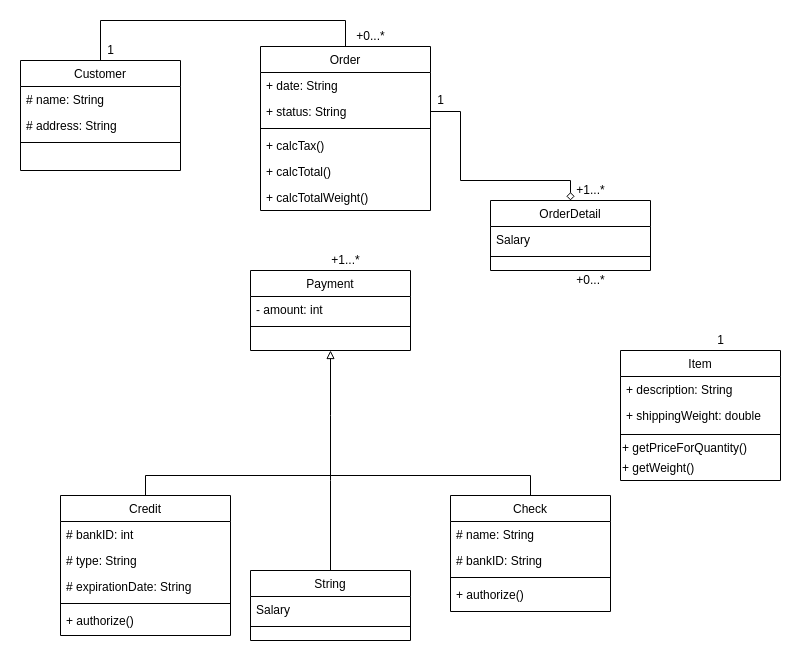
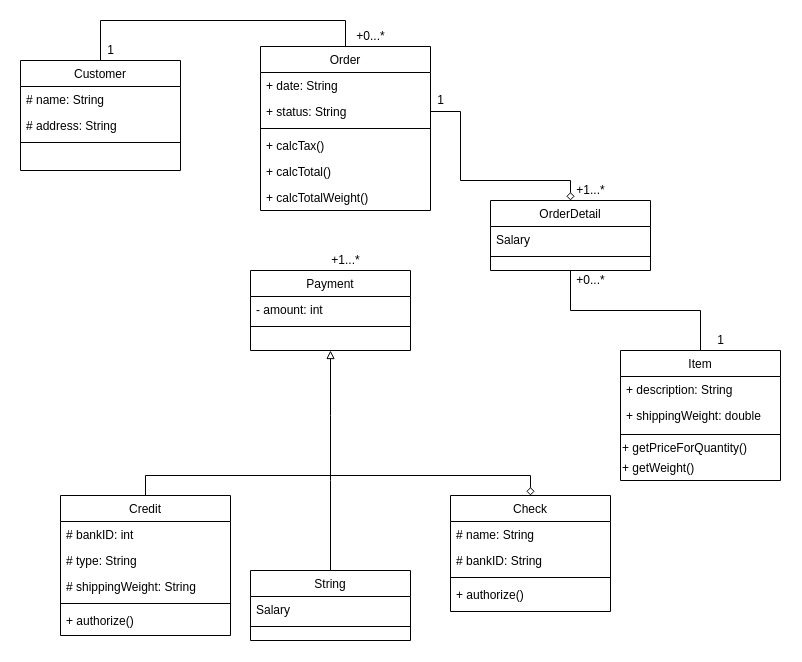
edge "OrderDetail" -- "Item": added
edge "Check" -- "Credit": arrowhead none -> diamond
node "# expirationDate: String": label "# expirationDate: String" -> "# shippingWeight: String"
